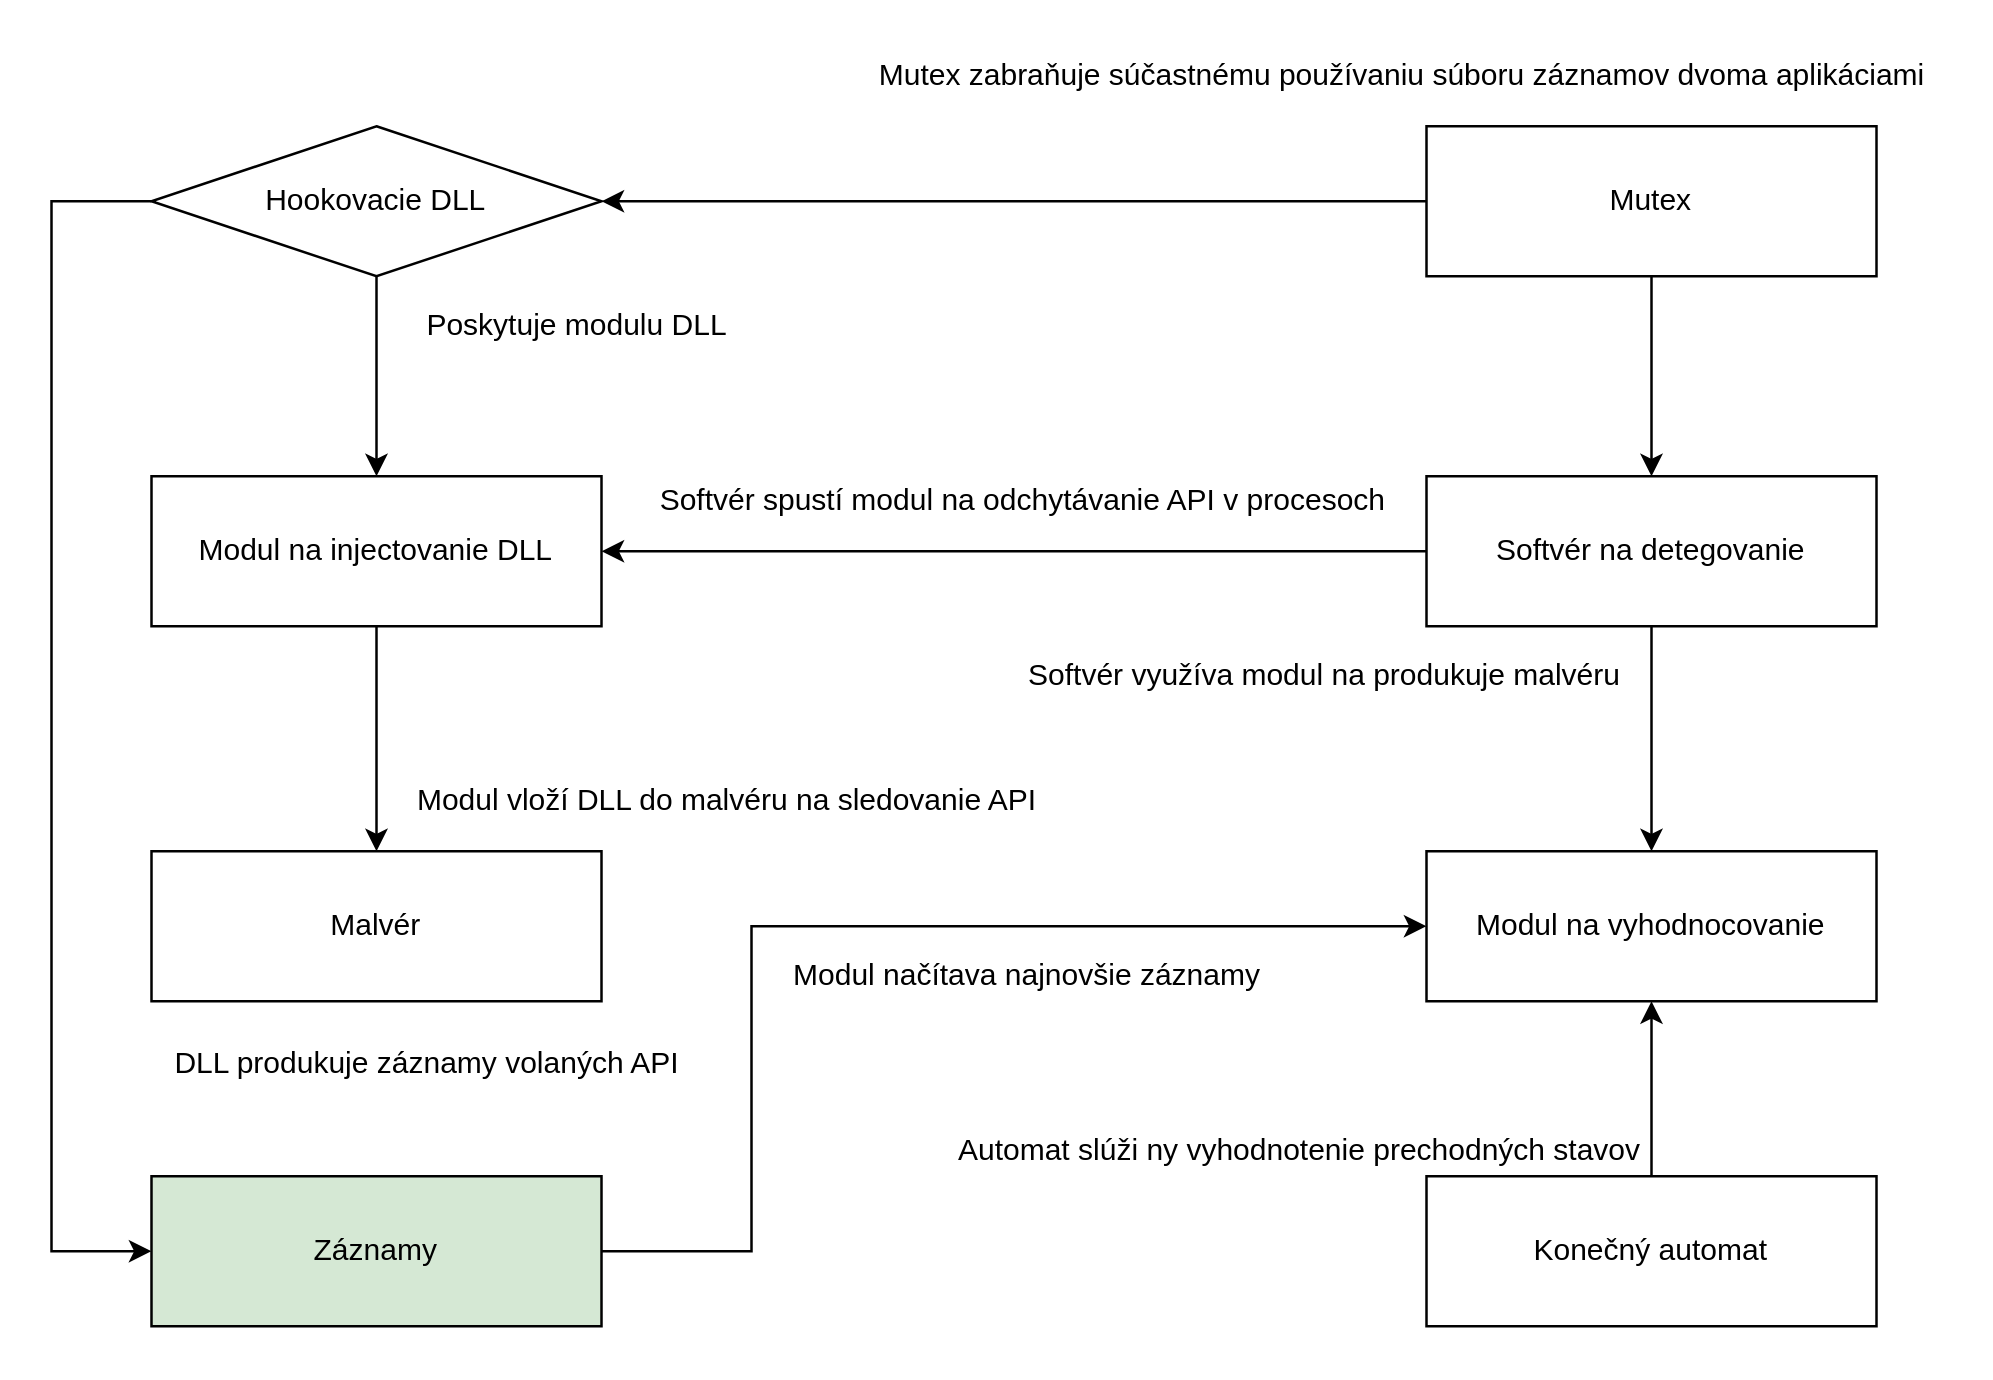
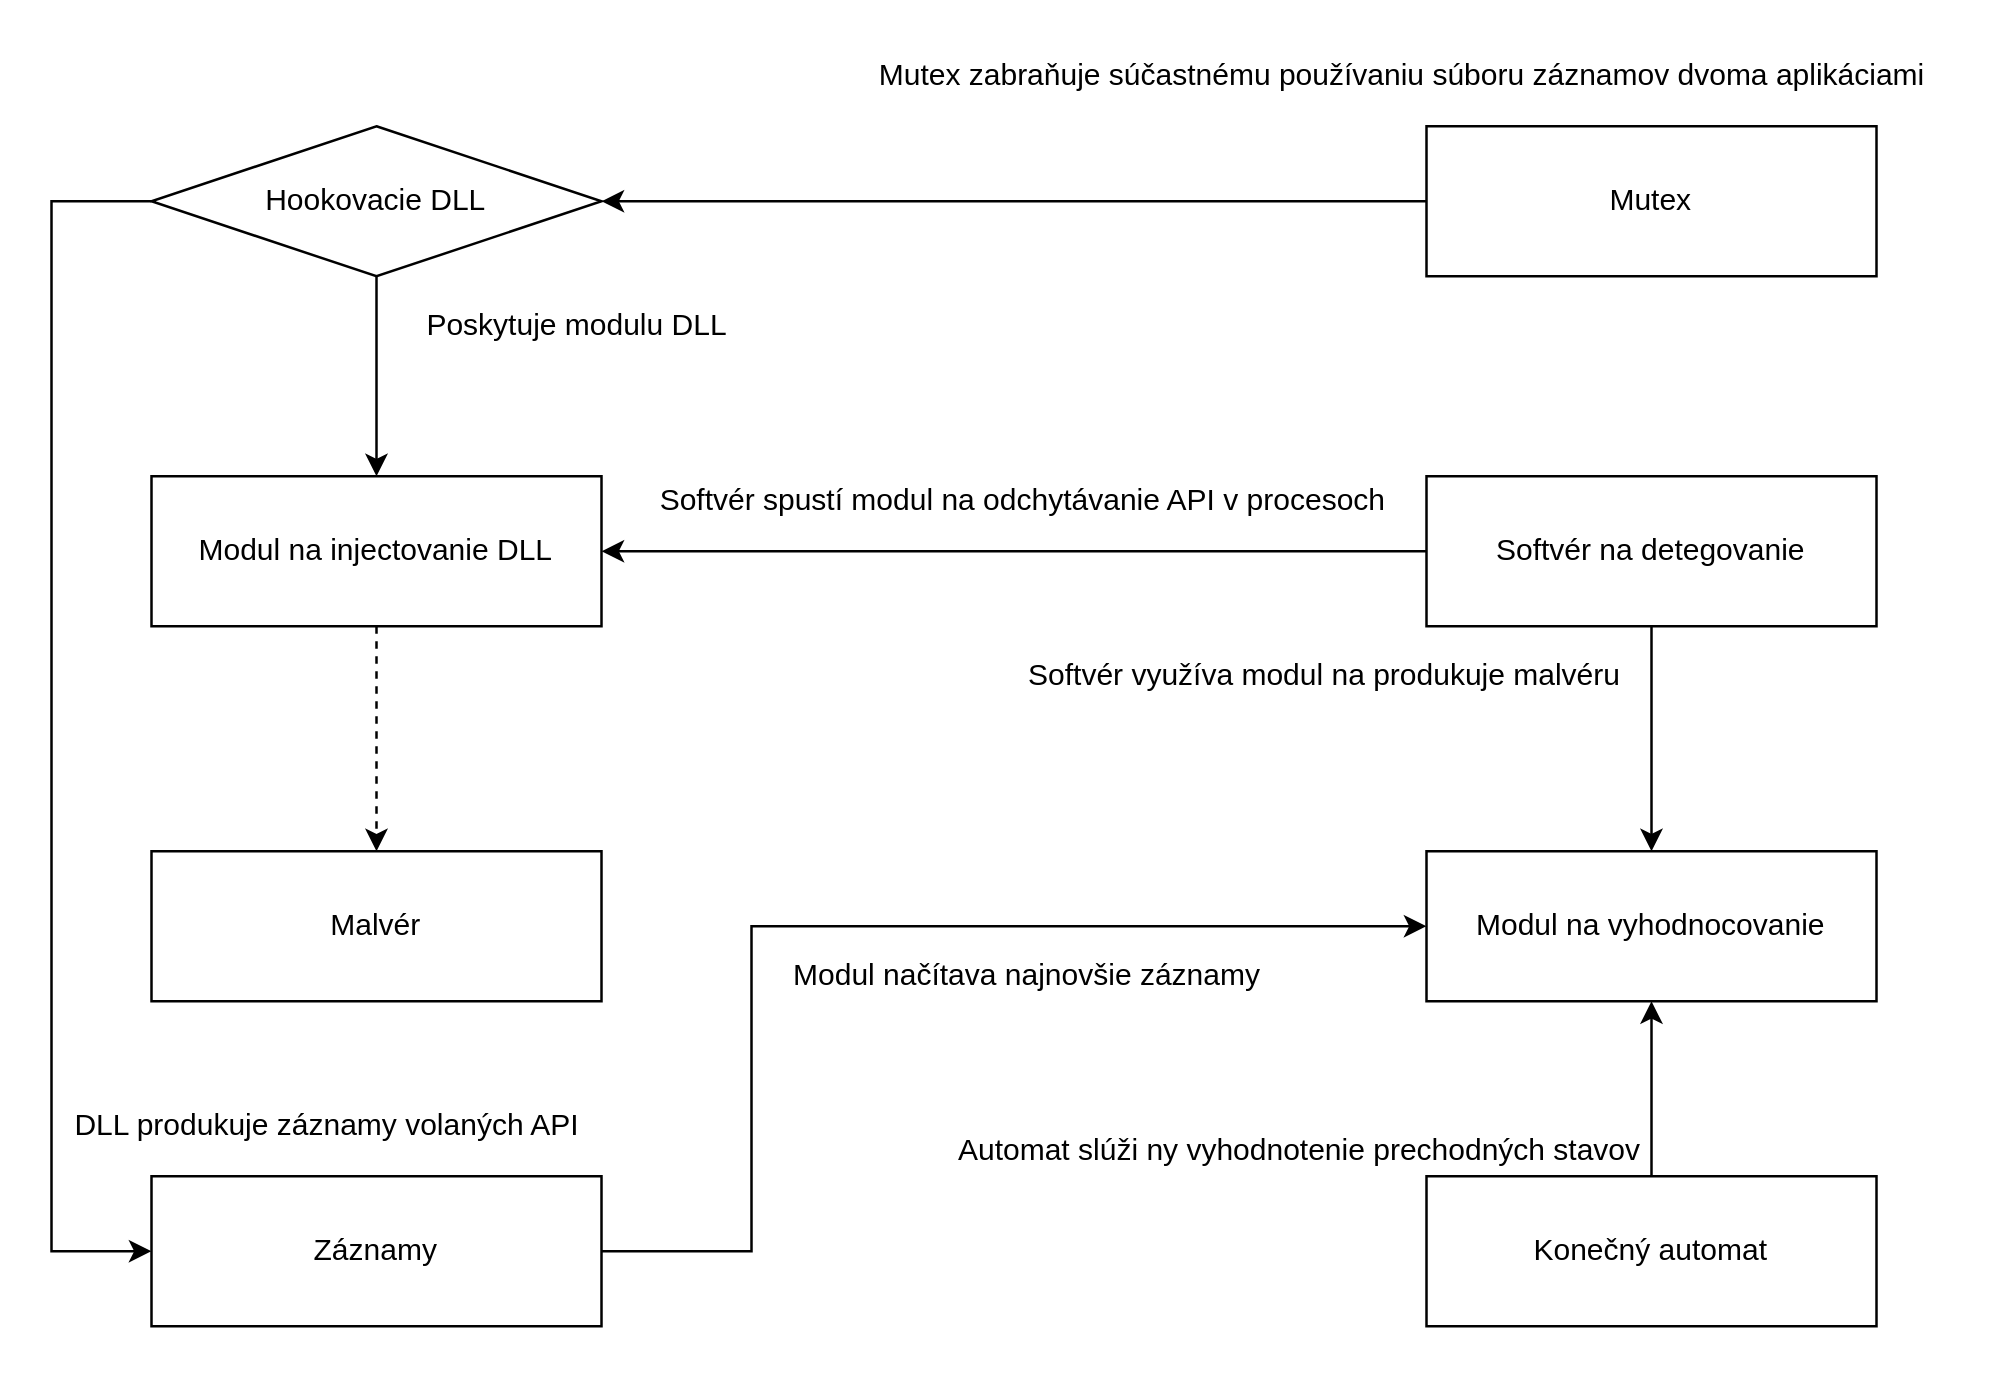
edge "Mutex" -> "Softvér na detegovanie": removed
edge "Modul na injectovanie DLL" -> "Malvér": style solid -> dashed
node "Modul vloží DLL do malvéru na sledovanie API": removed
node "DLL produkuje záznamy volaných API": moved (426, 1064) -> (326, 1126)
node "Záznamy": fillcolor #d5e8d4 -> #ffffff
